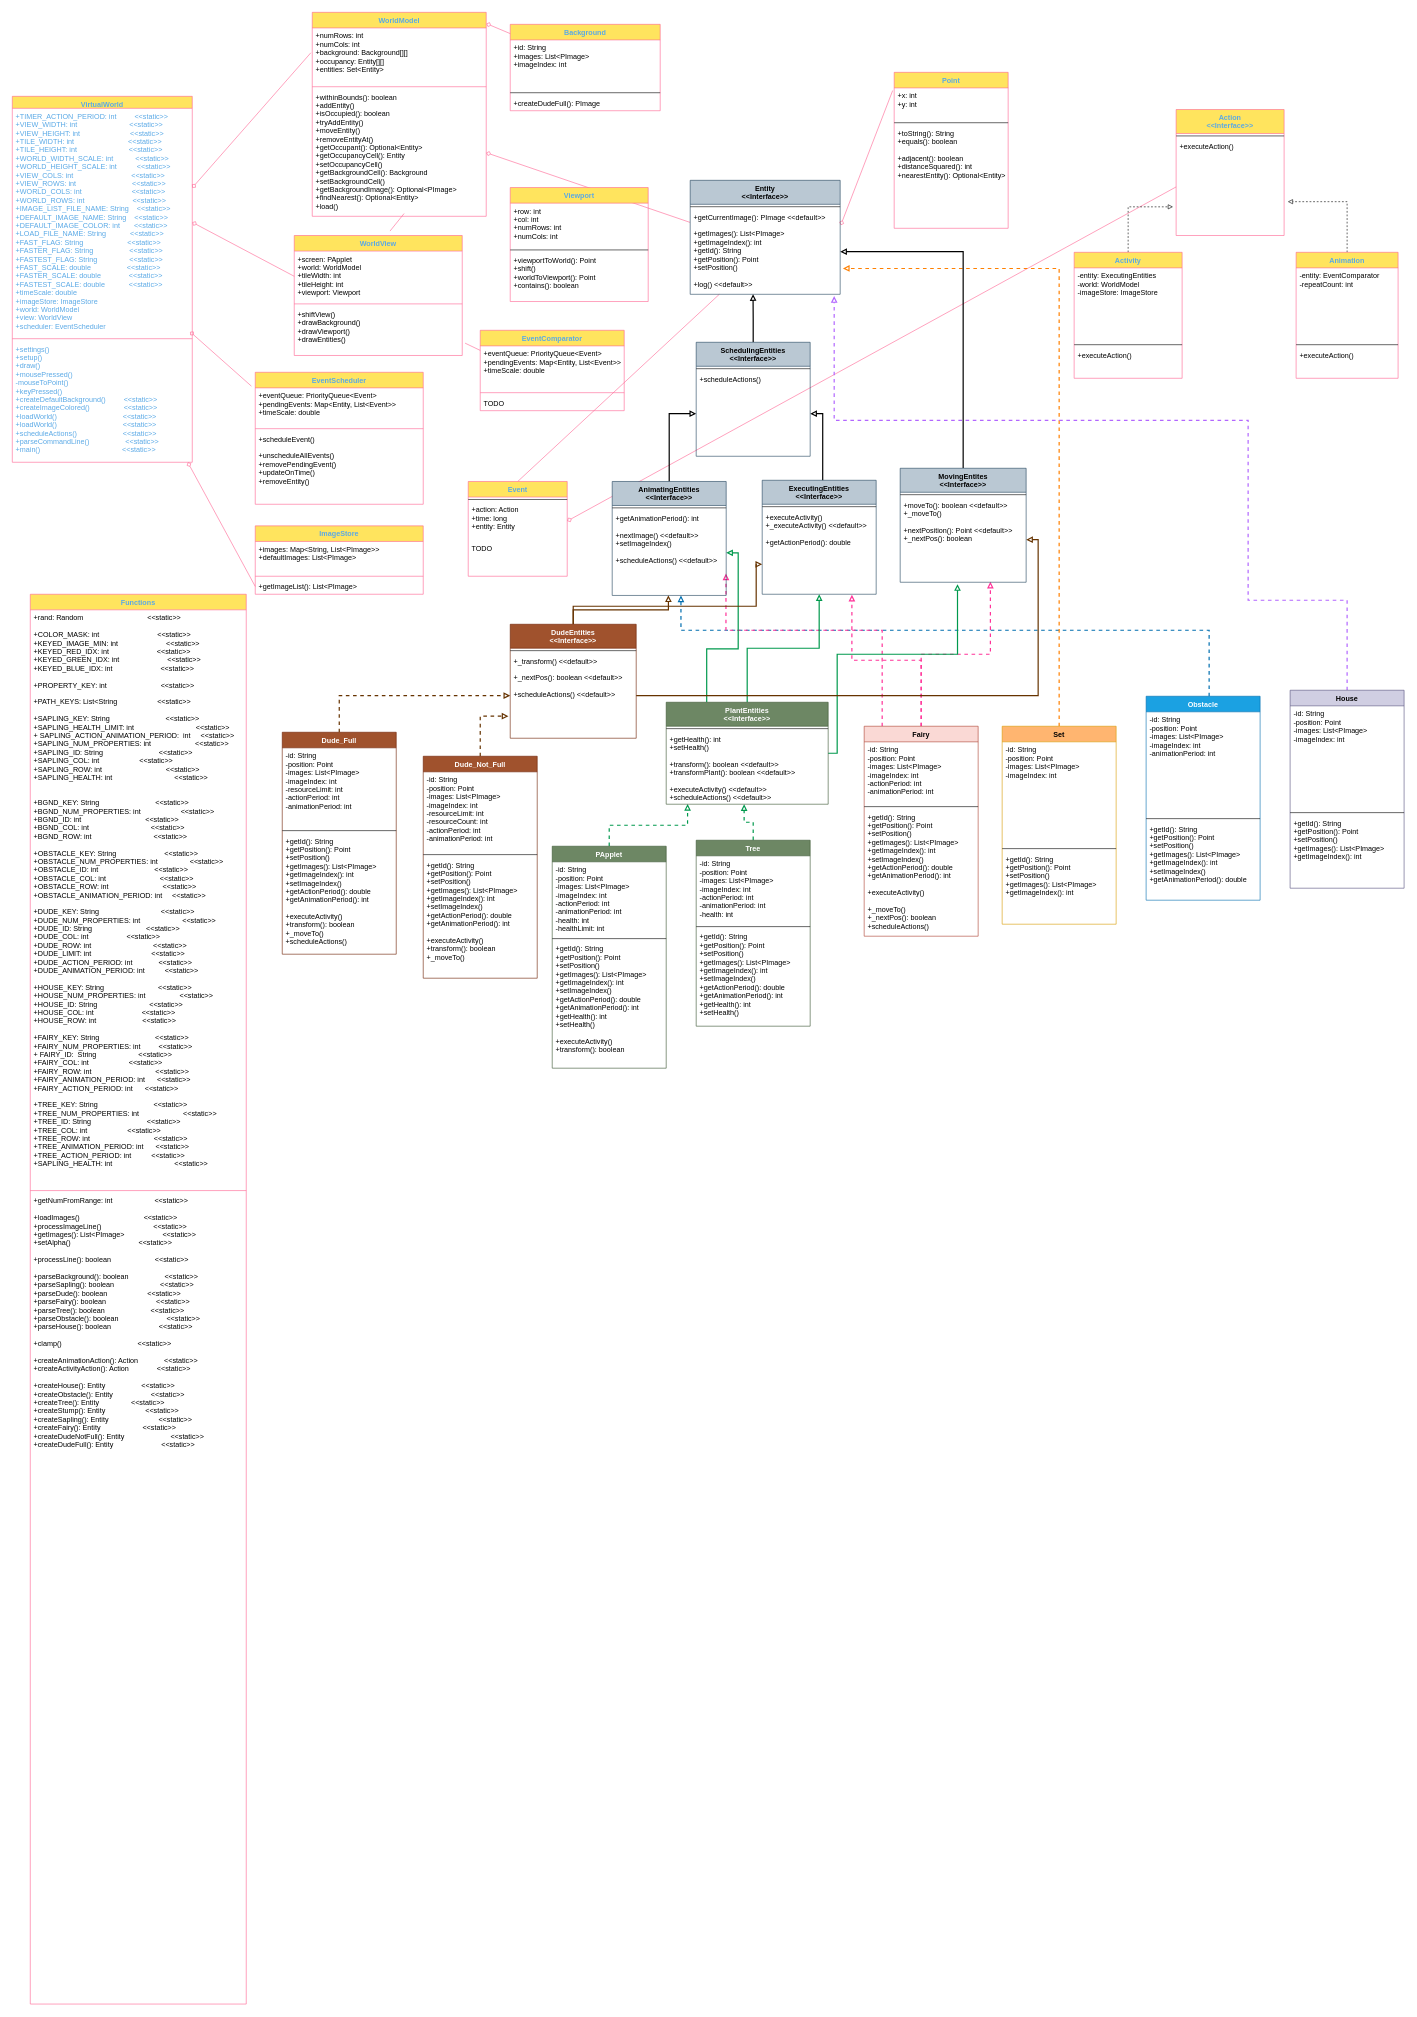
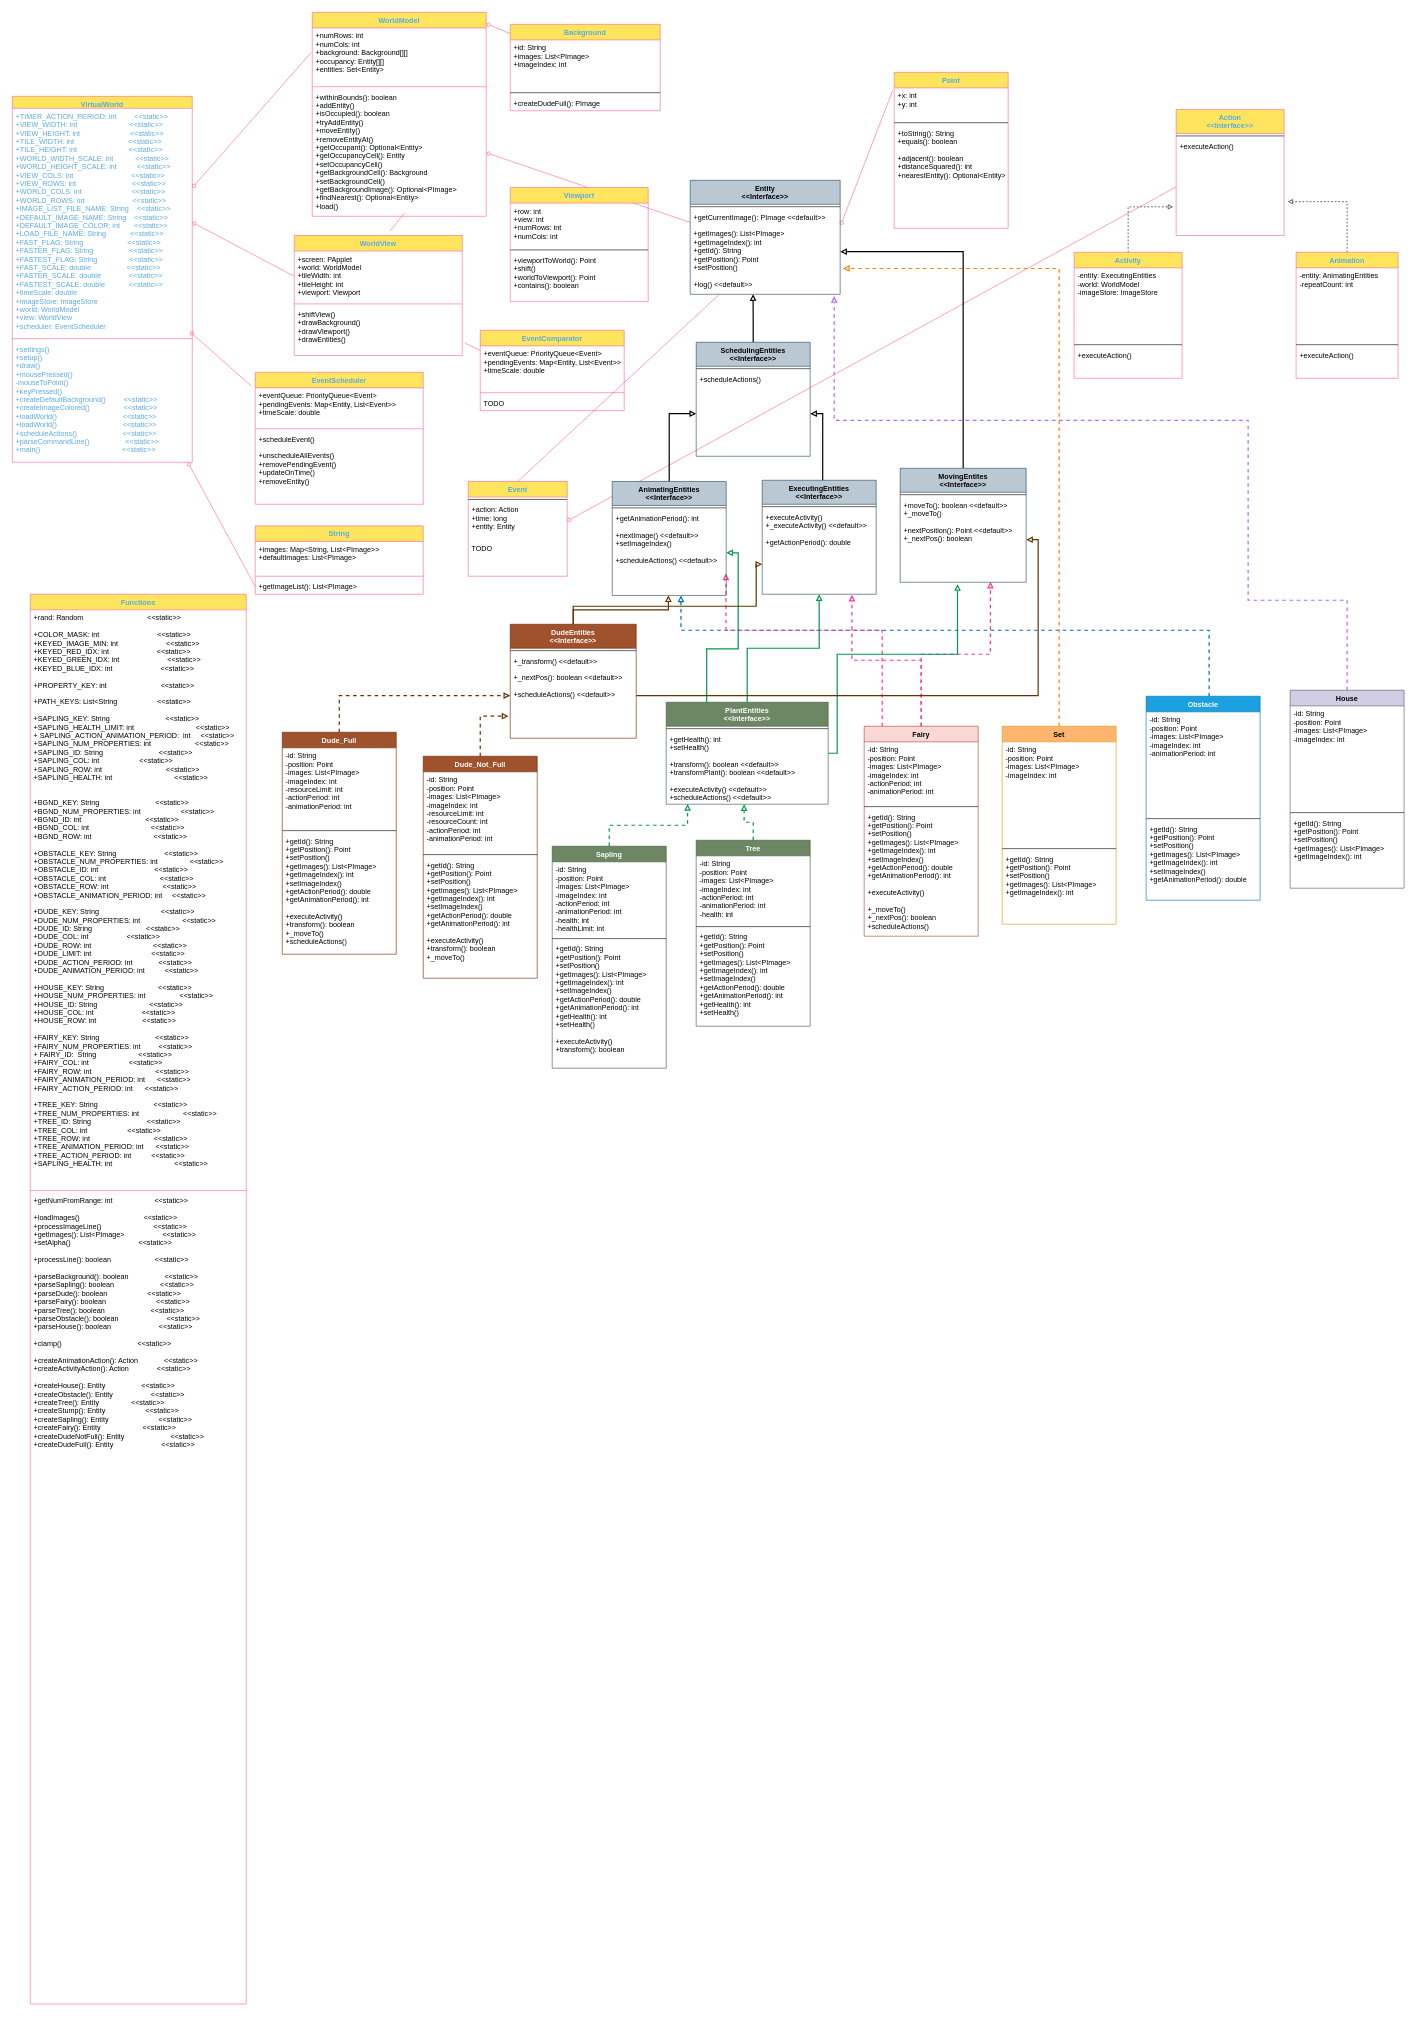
node "+row: int +col: int +numRows: int +numCols: int": label "+row: int +col: int +numRows: int +numCols: int" -> "+row: int +view: int +numRows: int +numCols: int"
node "-entity: EventComparator -repeatCount: int": label "-entity: EventComparator -repeatCount: int" -> "-entity: AnimatingEntities -repeatCount: int"
node "ImageStore": label "ImageStore" -> "String"
node "PApplet": label "PApplet" -> "Sapling"
